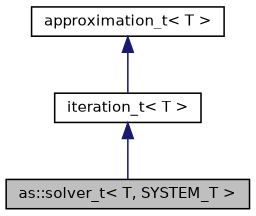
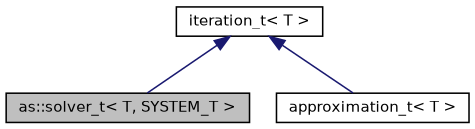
edge "iteration_t< T >" -> "approximation_t< T >": reversed
